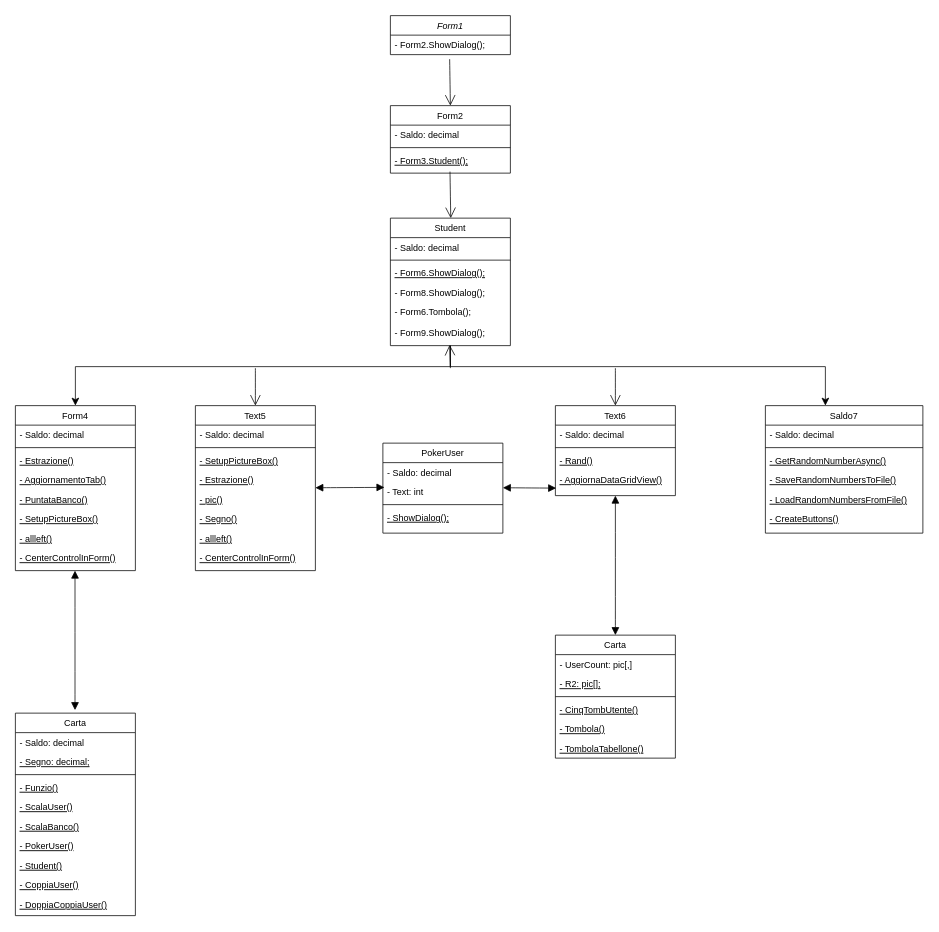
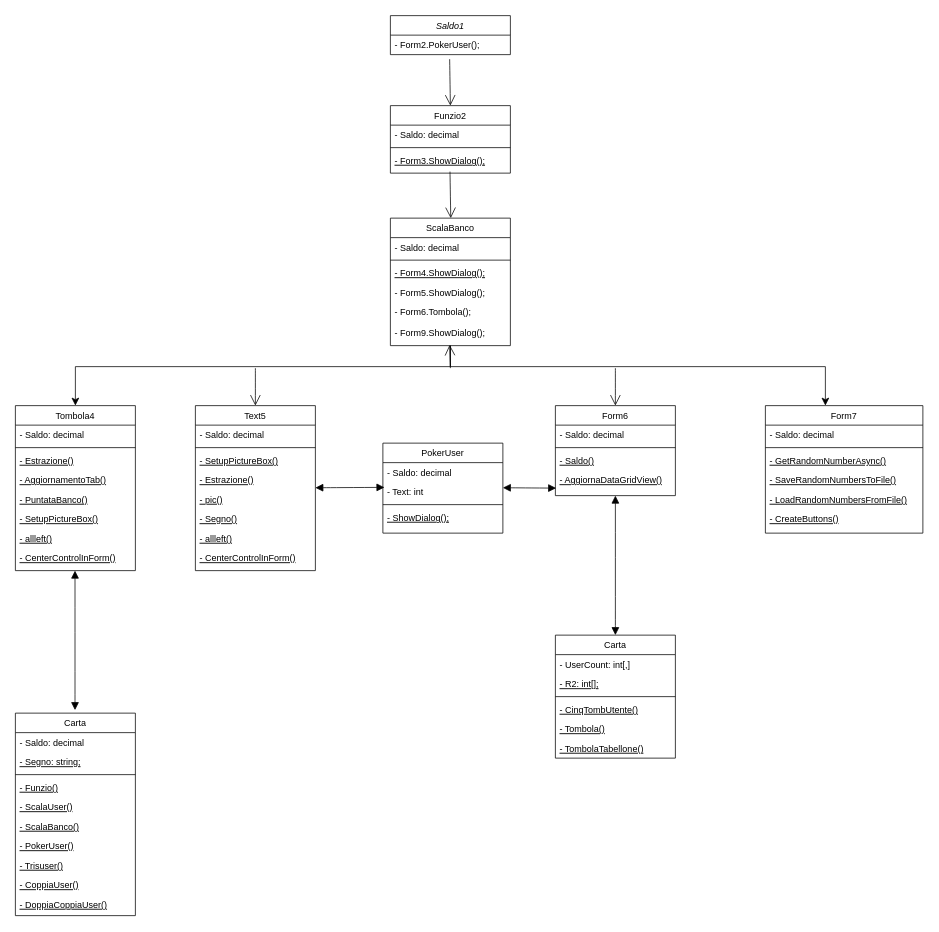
node "Form1": label "Form1" -> "Saldo1"
node "- Form2.ShowDialog();": label "- Form2.ShowDialog();" -> "- Form2.PokerUser();"
node "Form2": label "Form2" -> "Funzio2"
node "- Form3.Student();": label "- Form3.Student();" -> "- Form3.ShowDialog();"
node "Student": label "Student" -> "ScalaBanco"
node "- Form6.ShowDialog();": label "- Form6.ShowDialog();" -> "- Form4.ShowDialog();"
node "- Form8.ShowDialog();": label "- Form8.ShowDialog();" -> "- Form5.ShowDialog();"
node "Form4": label "Form4" -> "Tombola4"
node "Text6": label "Text6" -> "Form6"
node "Saldo7": label "Saldo7" -> "Form7"
node "- Rand()": label "- Rand()" -> "- Saldo()"
node "- UserCount: pic[,]": label "- UserCount: pic[,]" -> "- UserCount: int[,]"
node "- R2: pic[];": label "- R2: pic[];" -> "- R2: int[];"
node "- Segno: decimal;": label "- Segno: decimal;" -> "- Segno: string;"
node "- Student()": label "- Student()" -> "- Trisuser()"
